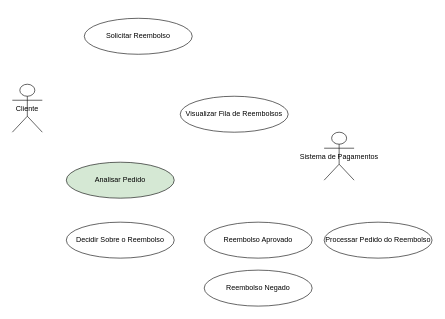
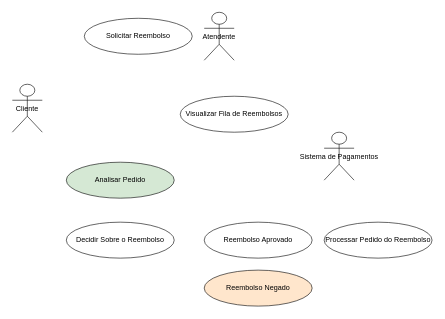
node "Atendente": added
node "Reembolso Negado": fillcolor #ffffff -> #ffe6cc
